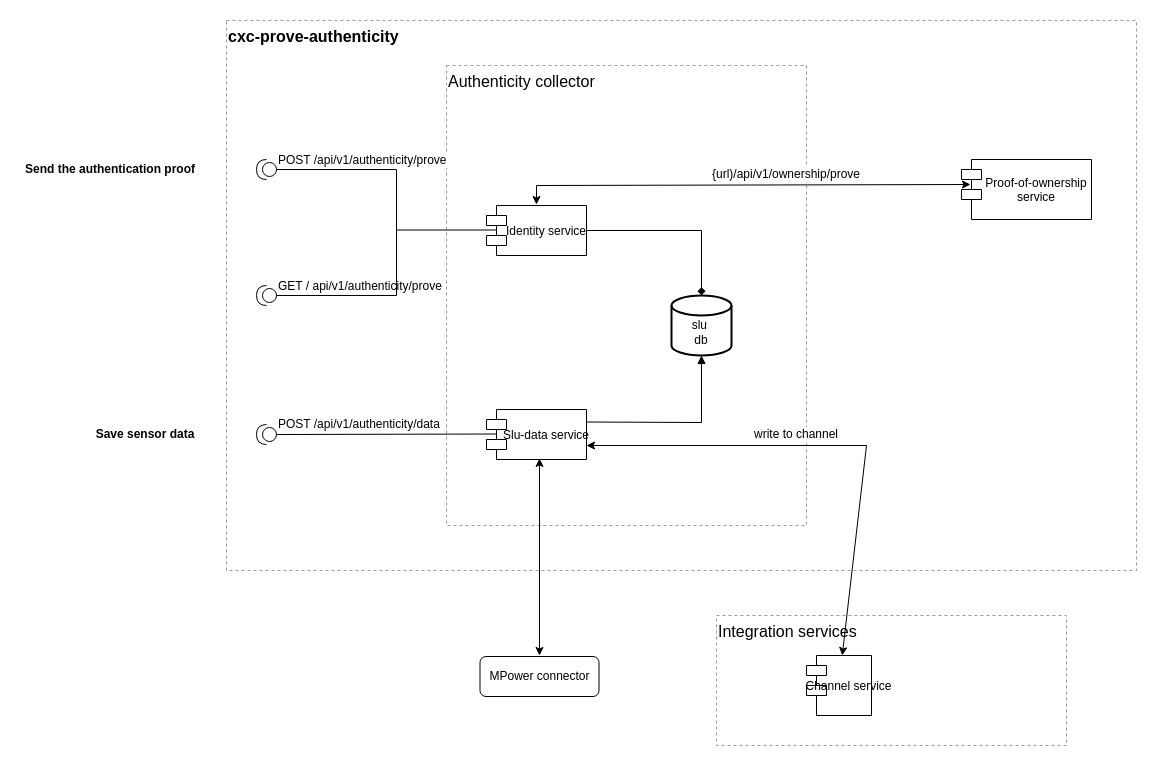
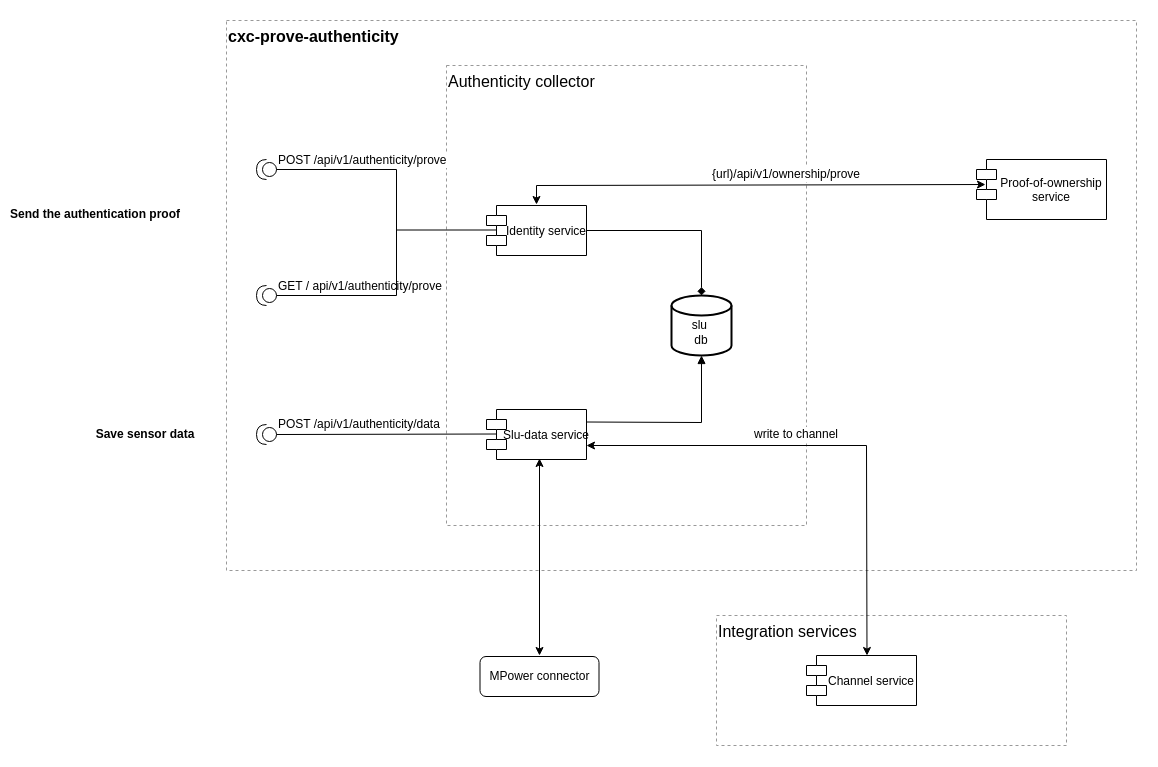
node "Send the authentication proof": moved (111, 170) -> (96, 215)
node "Proof-of-ownership service": moved (1027, 190) -> (1042, 190)
node "Channel service": size 65x60 -> 110x50
